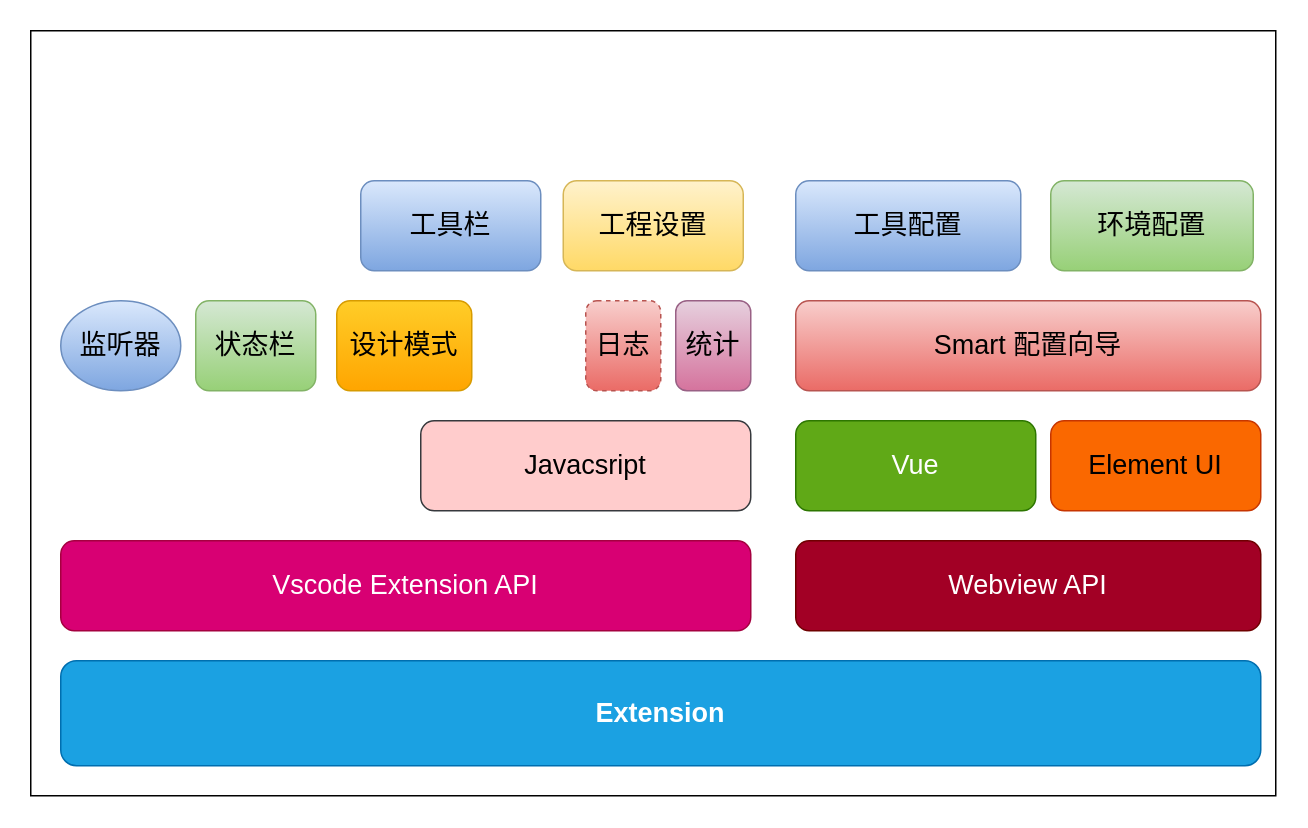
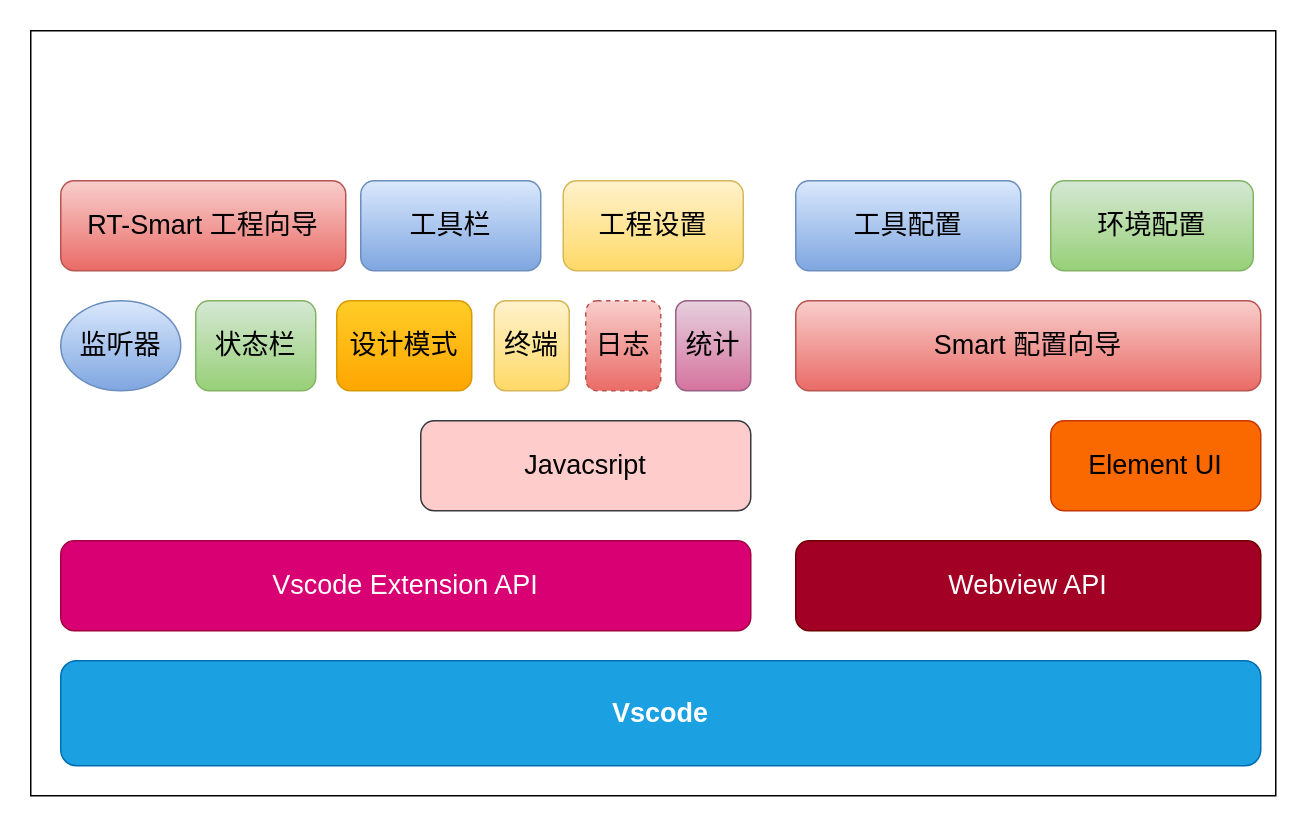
node "RT-Smart 工程向导": added
node "终端": added
node "Vue": removed
node "Extension": label "Extension" -> "Vscode"
